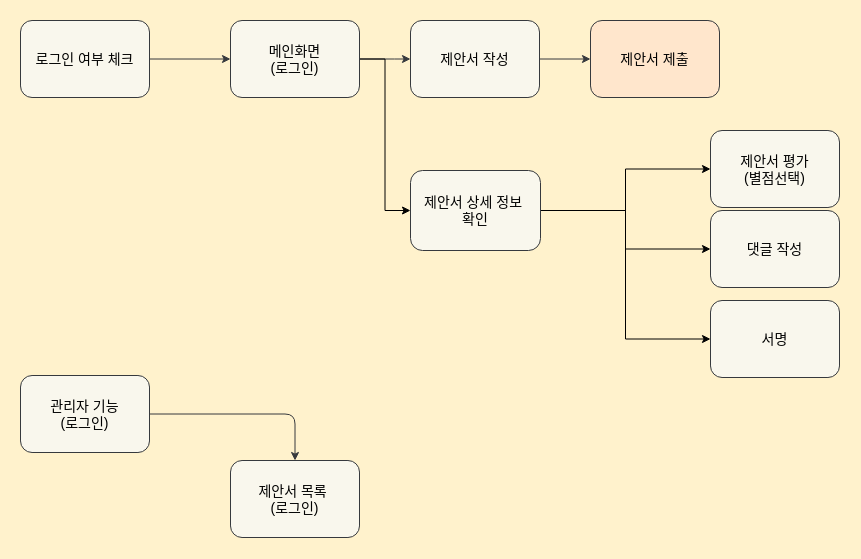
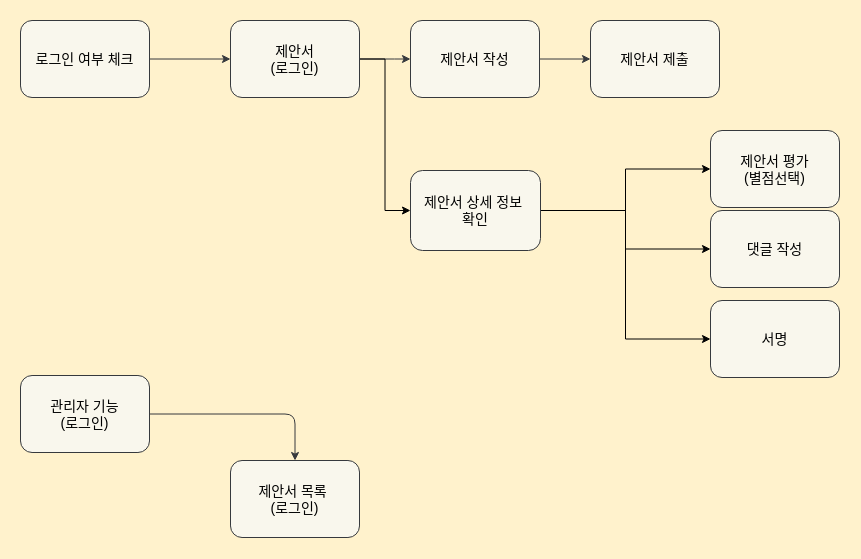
node "제안서 제출": fillcolor #ffe6cc -> #f9f7ed
node "메인화면 (로그인)": label "메인화면 (로그인)" -> "제안서 (로그인)"
